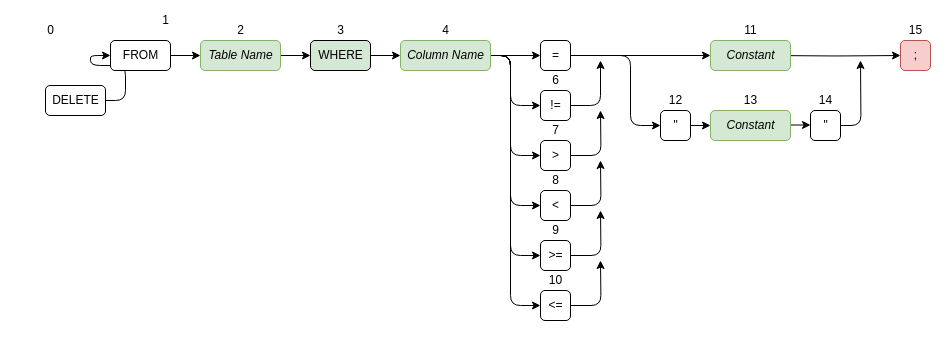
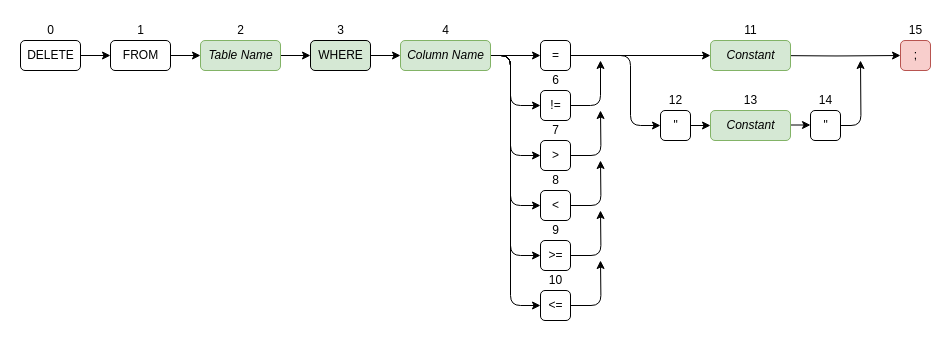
node "1": moved (166, 21) -> (141, 31)
node "DELETE": moved (76, 101) -> (51, 56)
